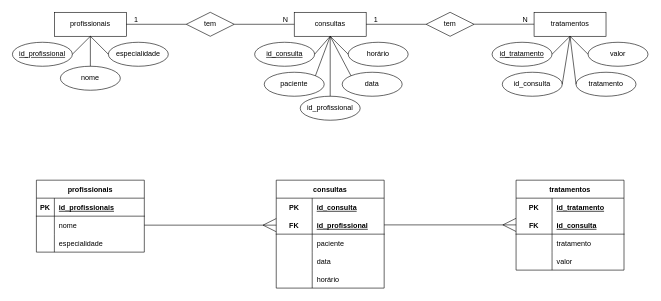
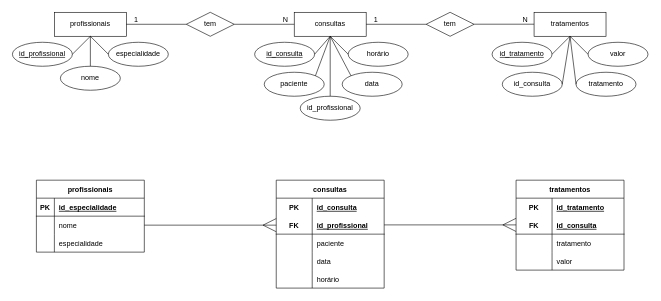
node "id_profissionais": label "id_profissionais" -> "id_especialidade"
